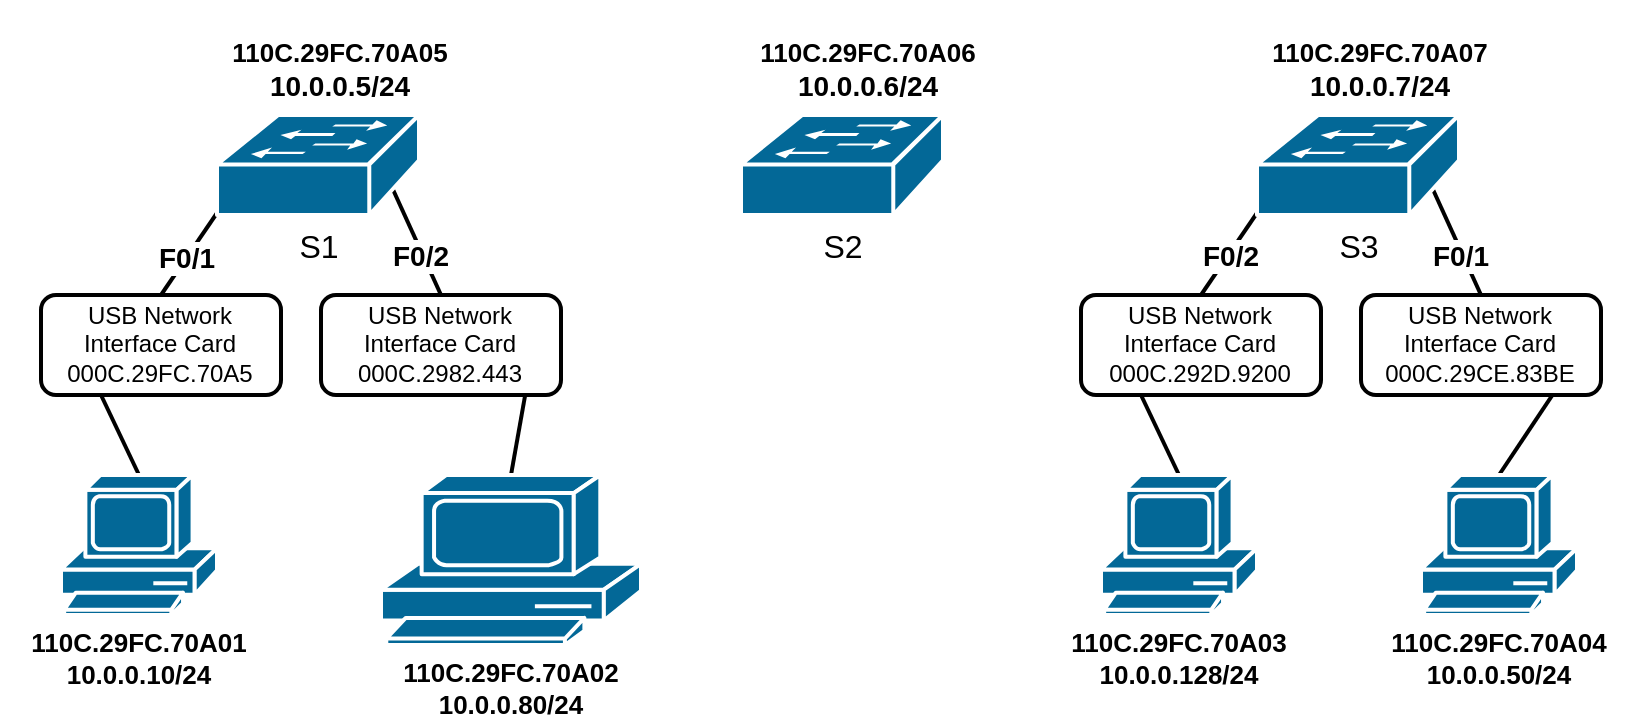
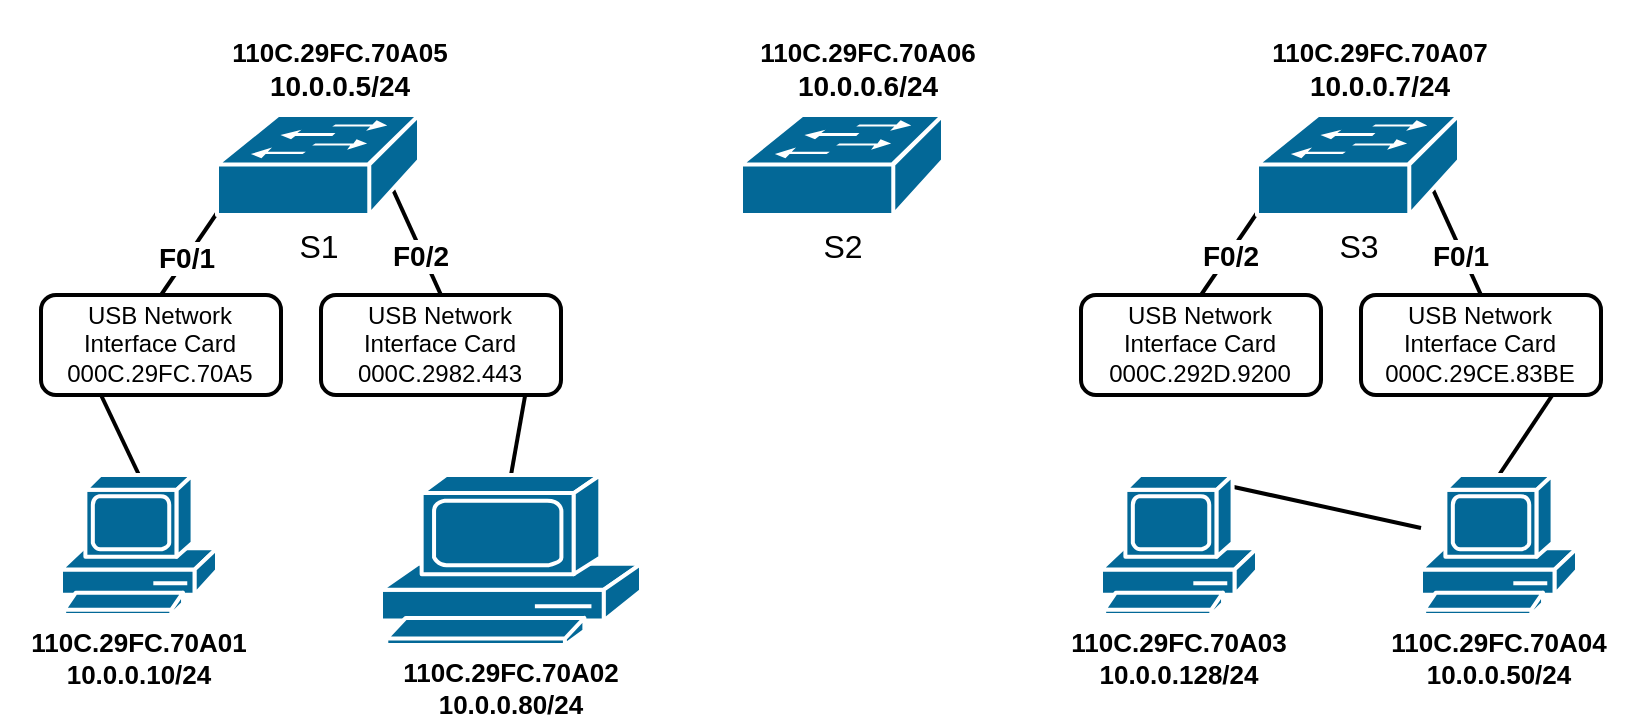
edge "USB Network Interface Card 000C.292D.9200" -- "110C.29FC.70A03 10.0.0.128/24": now "110C.29FC.70A04 10.0.0.50/24" -- "110C.29FC.70A03 10.0.0.128/24"
